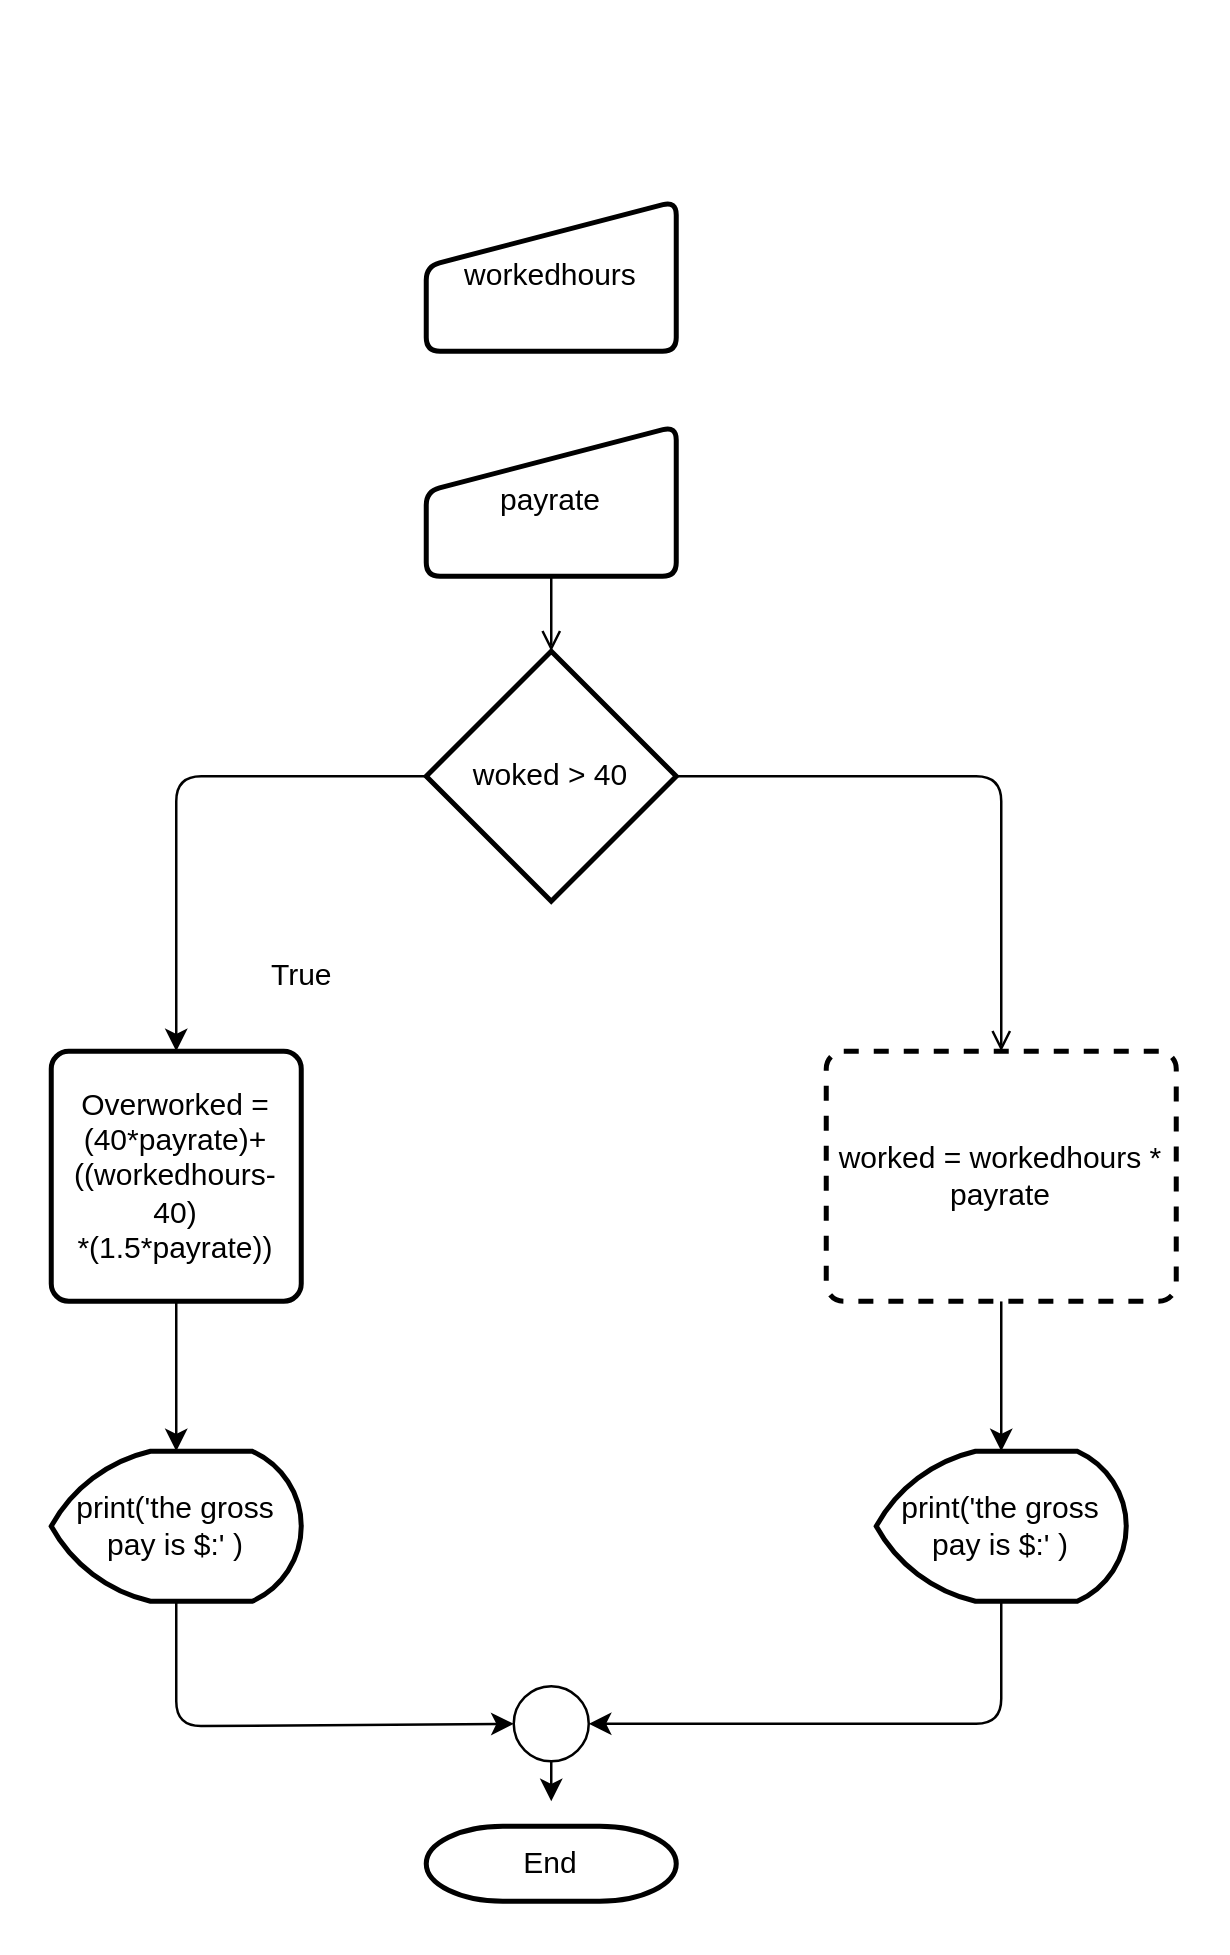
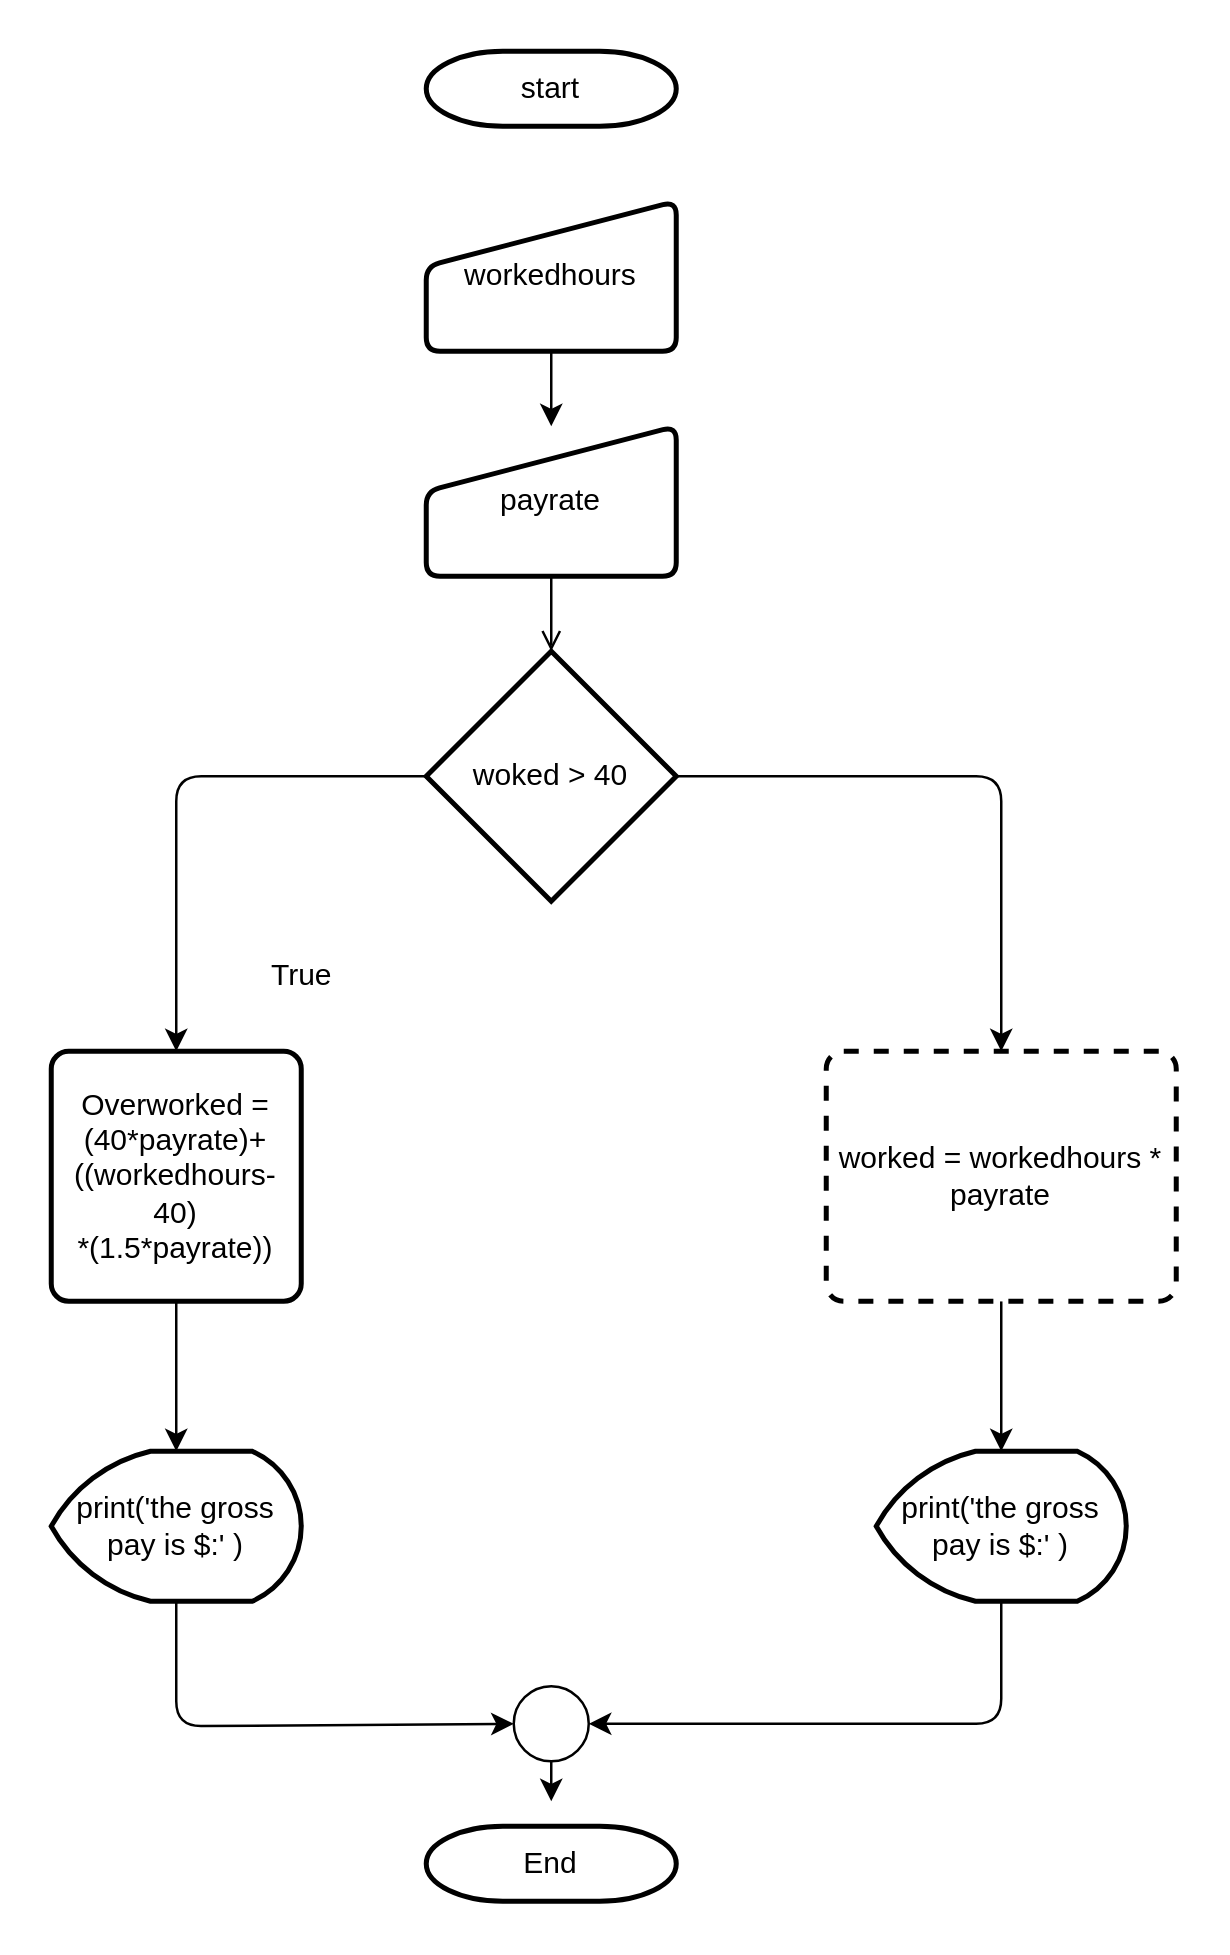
node "start": added
edge "workedhours" -> "payrate": added
edge "woked > 40" -> "worked = workedhours * payrate": arrowhead open -> classic
